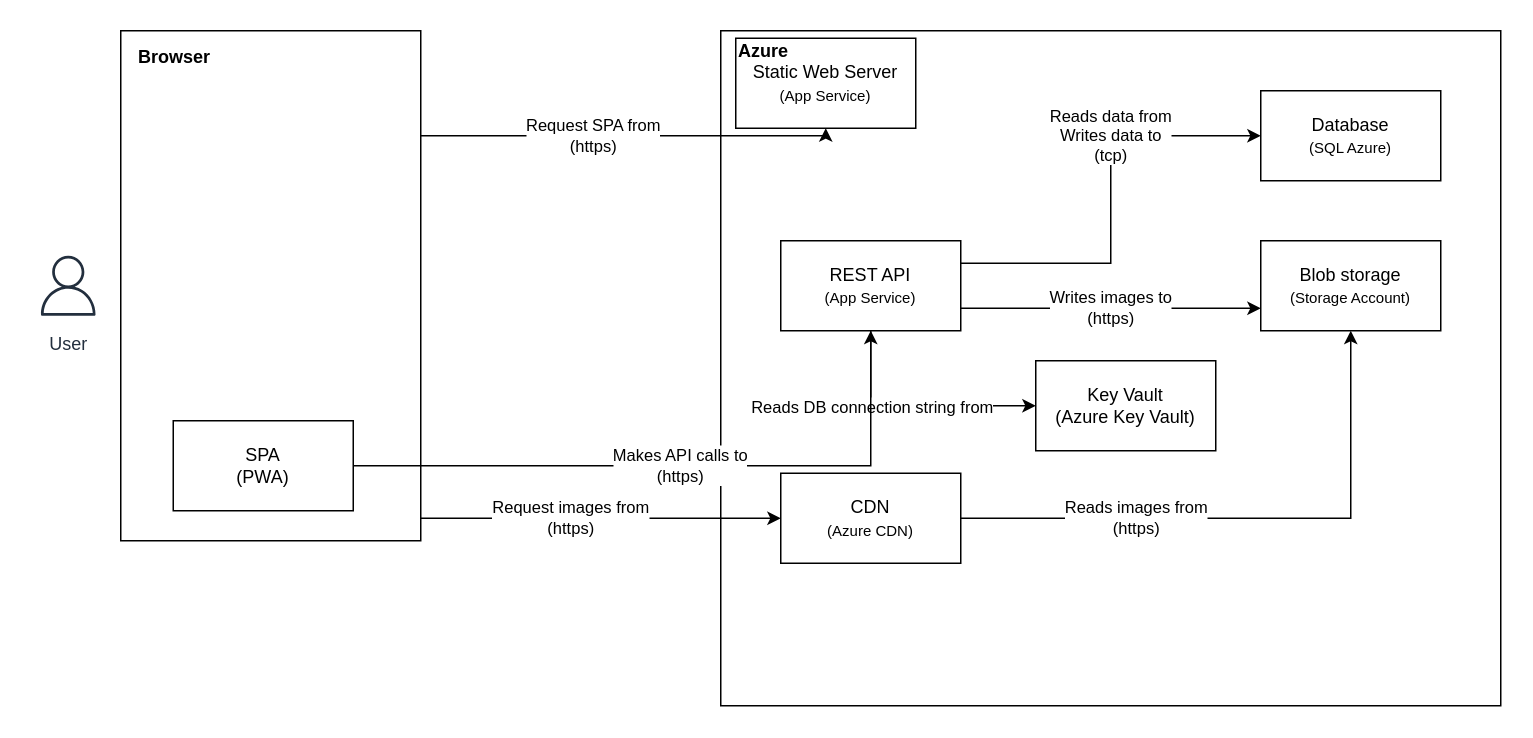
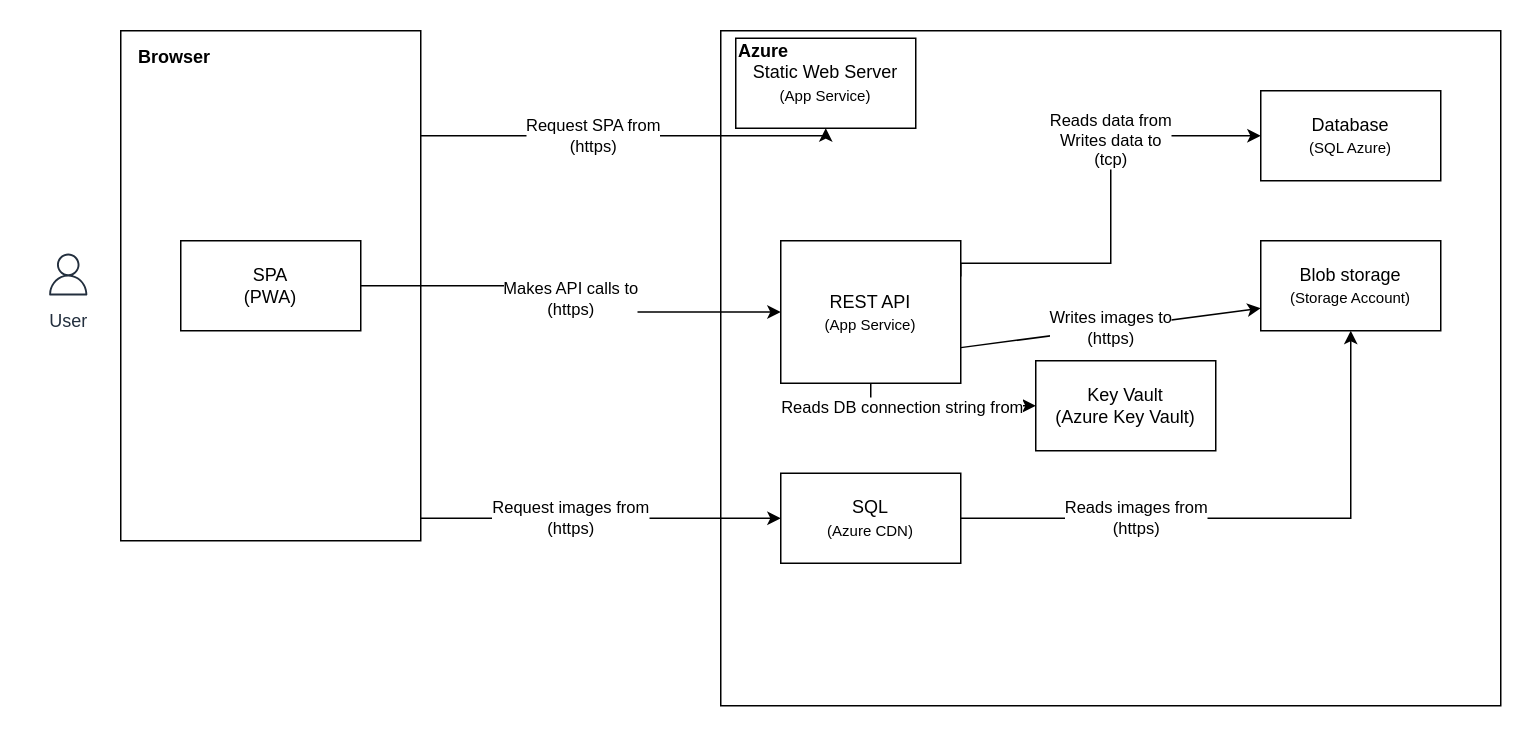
node "User": size 75x75 -> 75x53
node "REST API (App Service)": size 180x90 -> 180x143
node "SPA (PWA)": moved (263, 466) -> (271, 286)
node "CDN (Azure CDN)": label "CDN (Azure CDN)" -> "SQL (Azure CDN)"
